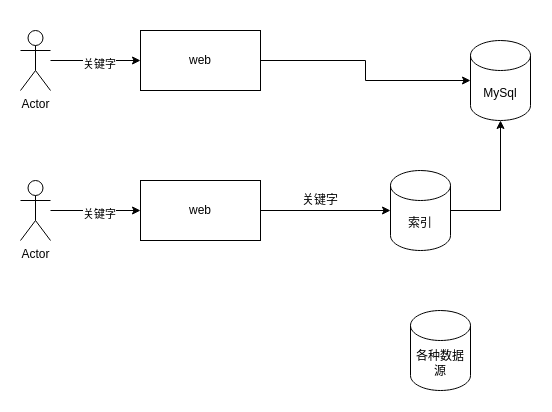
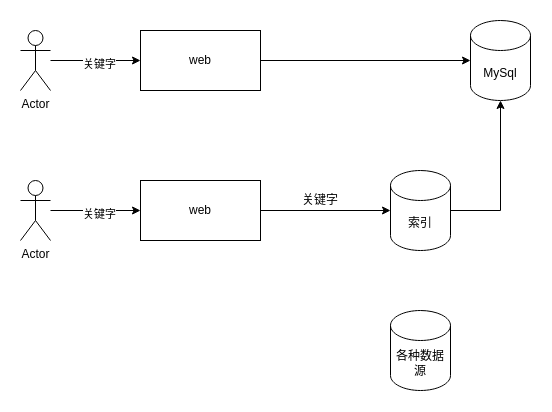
node "MySql": moved (501, 81) -> (501, 61)
node "各种数据源": moved (441, 351) -> (421, 351)
